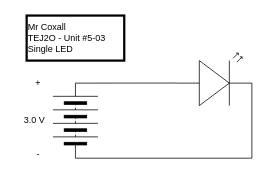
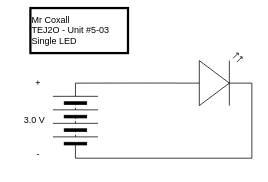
node "Mr Coxall TEJ2O - Unit #5-03 Single LED": moved (75, 38) -> (79, 30)
